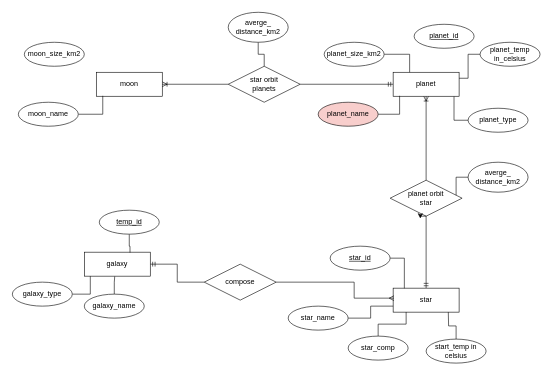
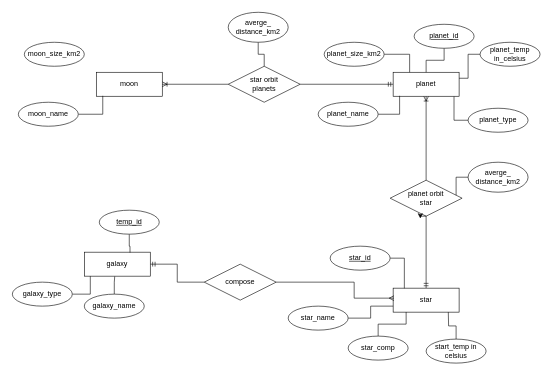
edge "planet_id" -- "planet": added
node "planet_name": fillcolor #f8cecc -> #ffffff
